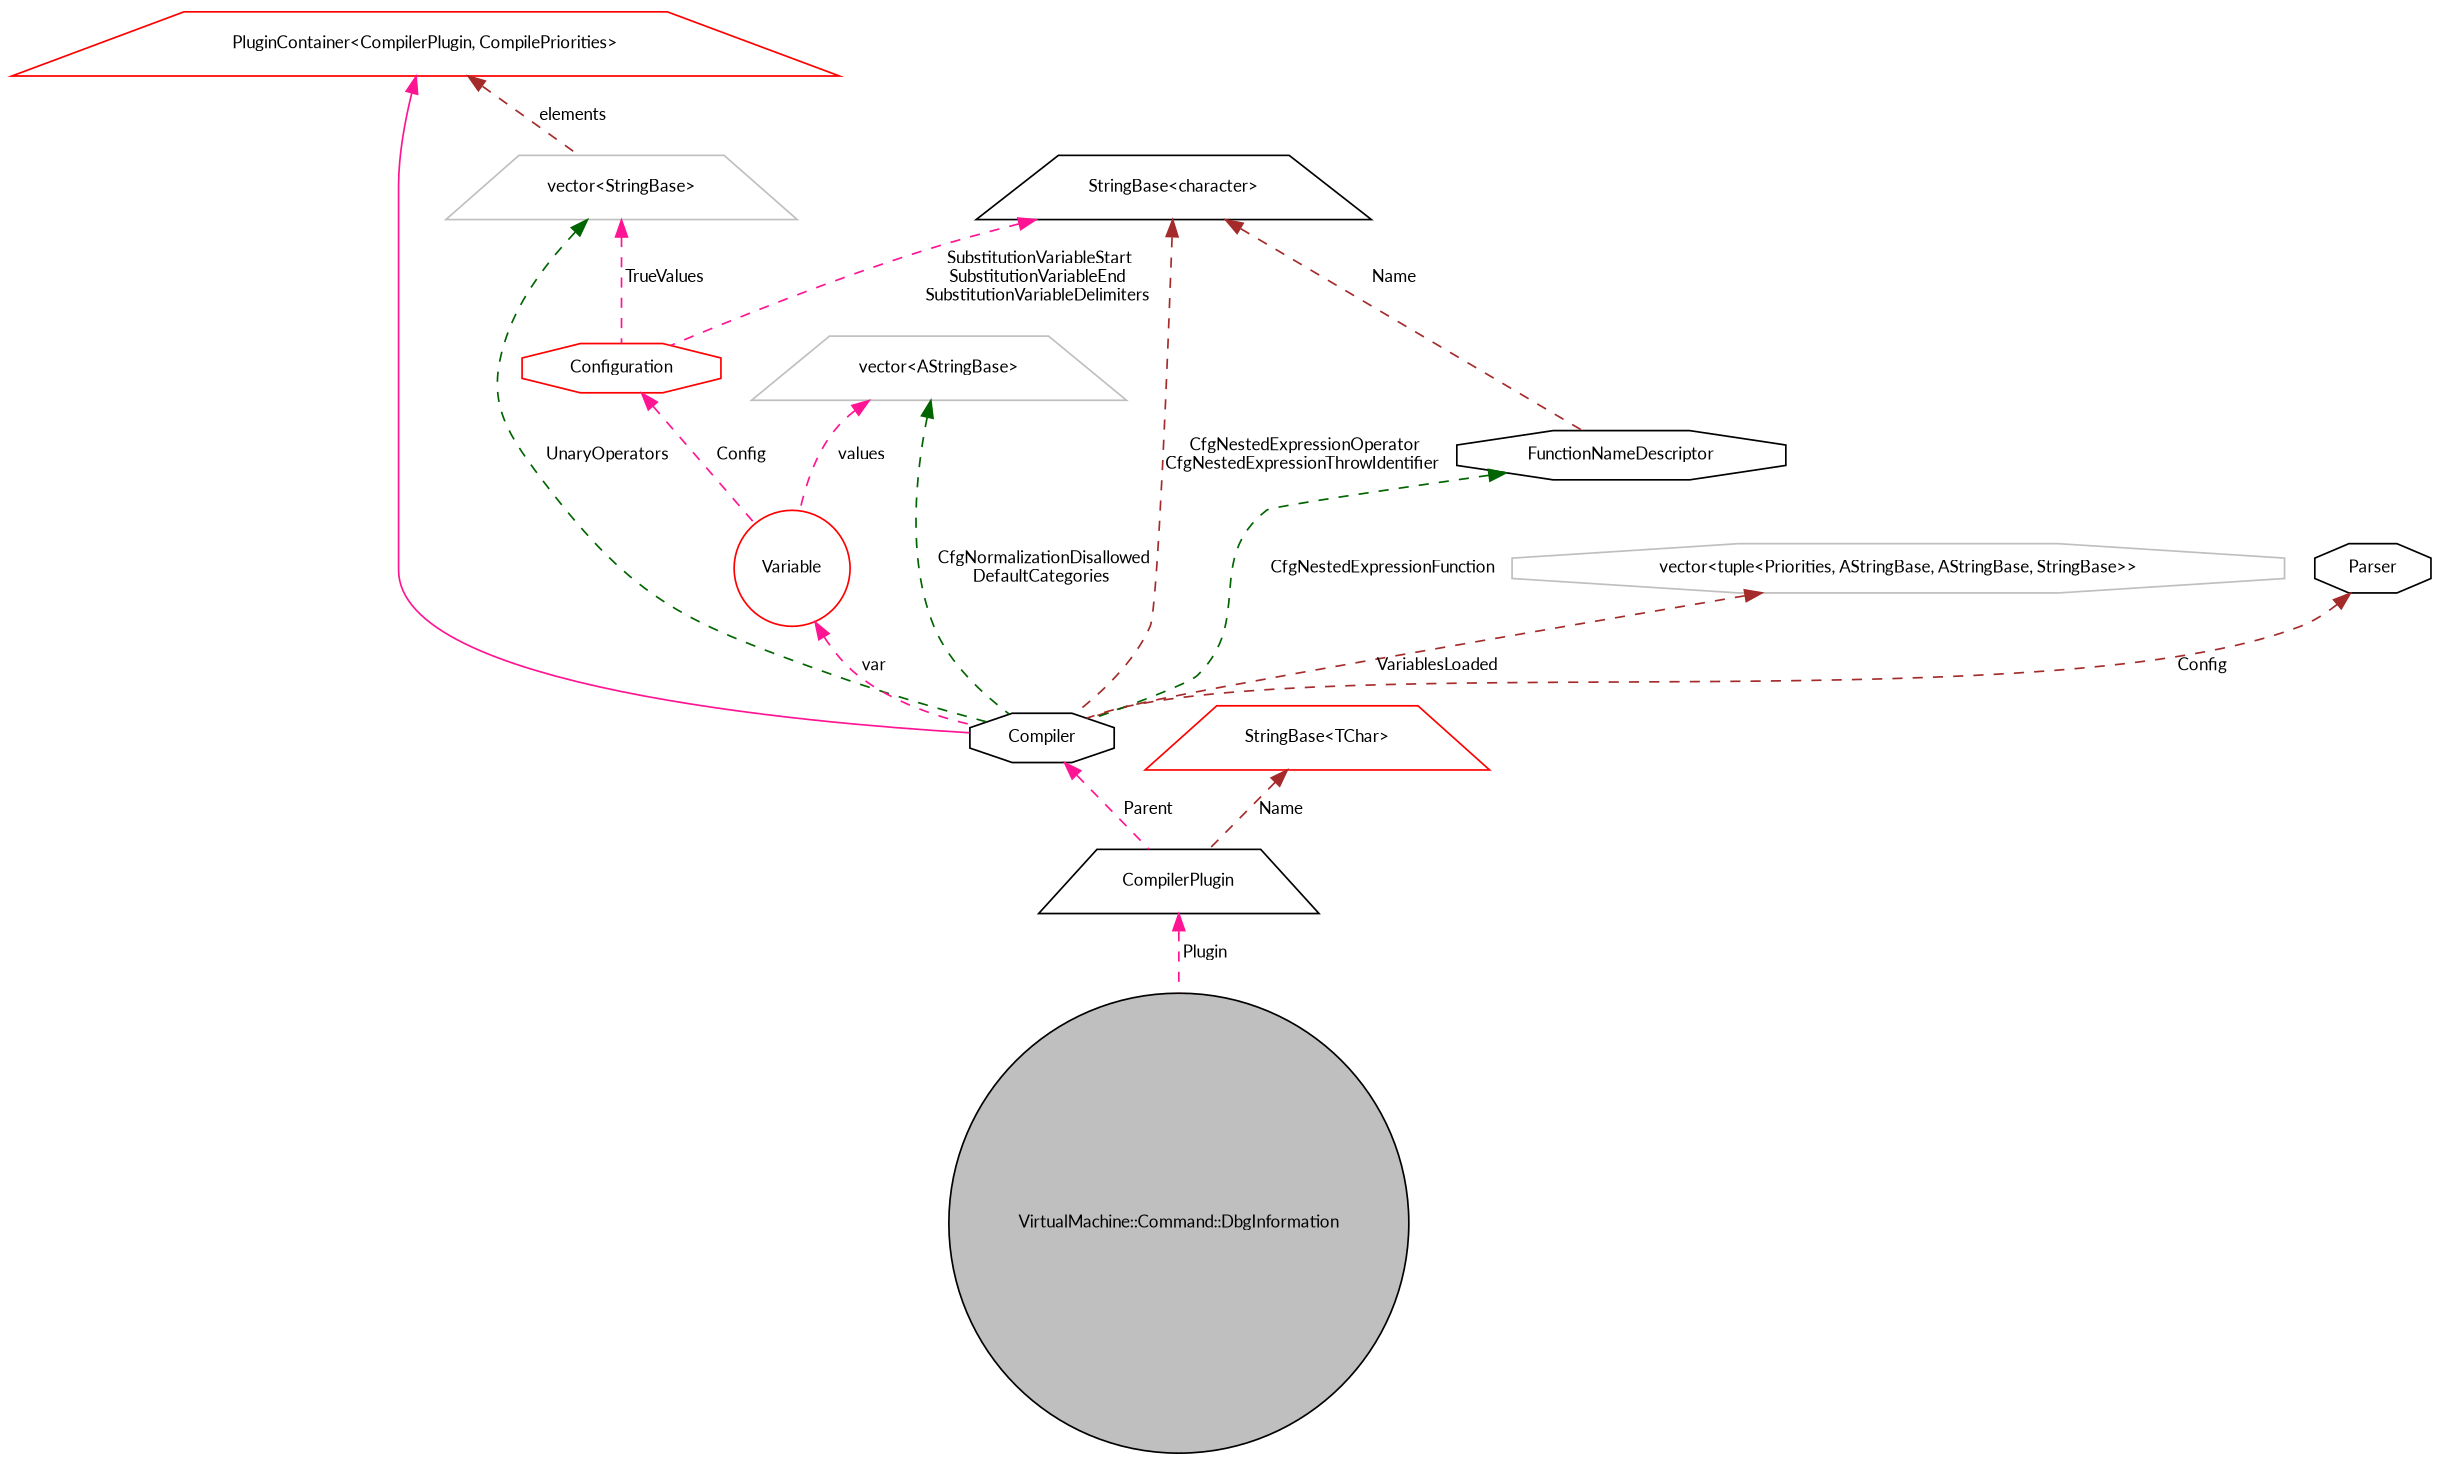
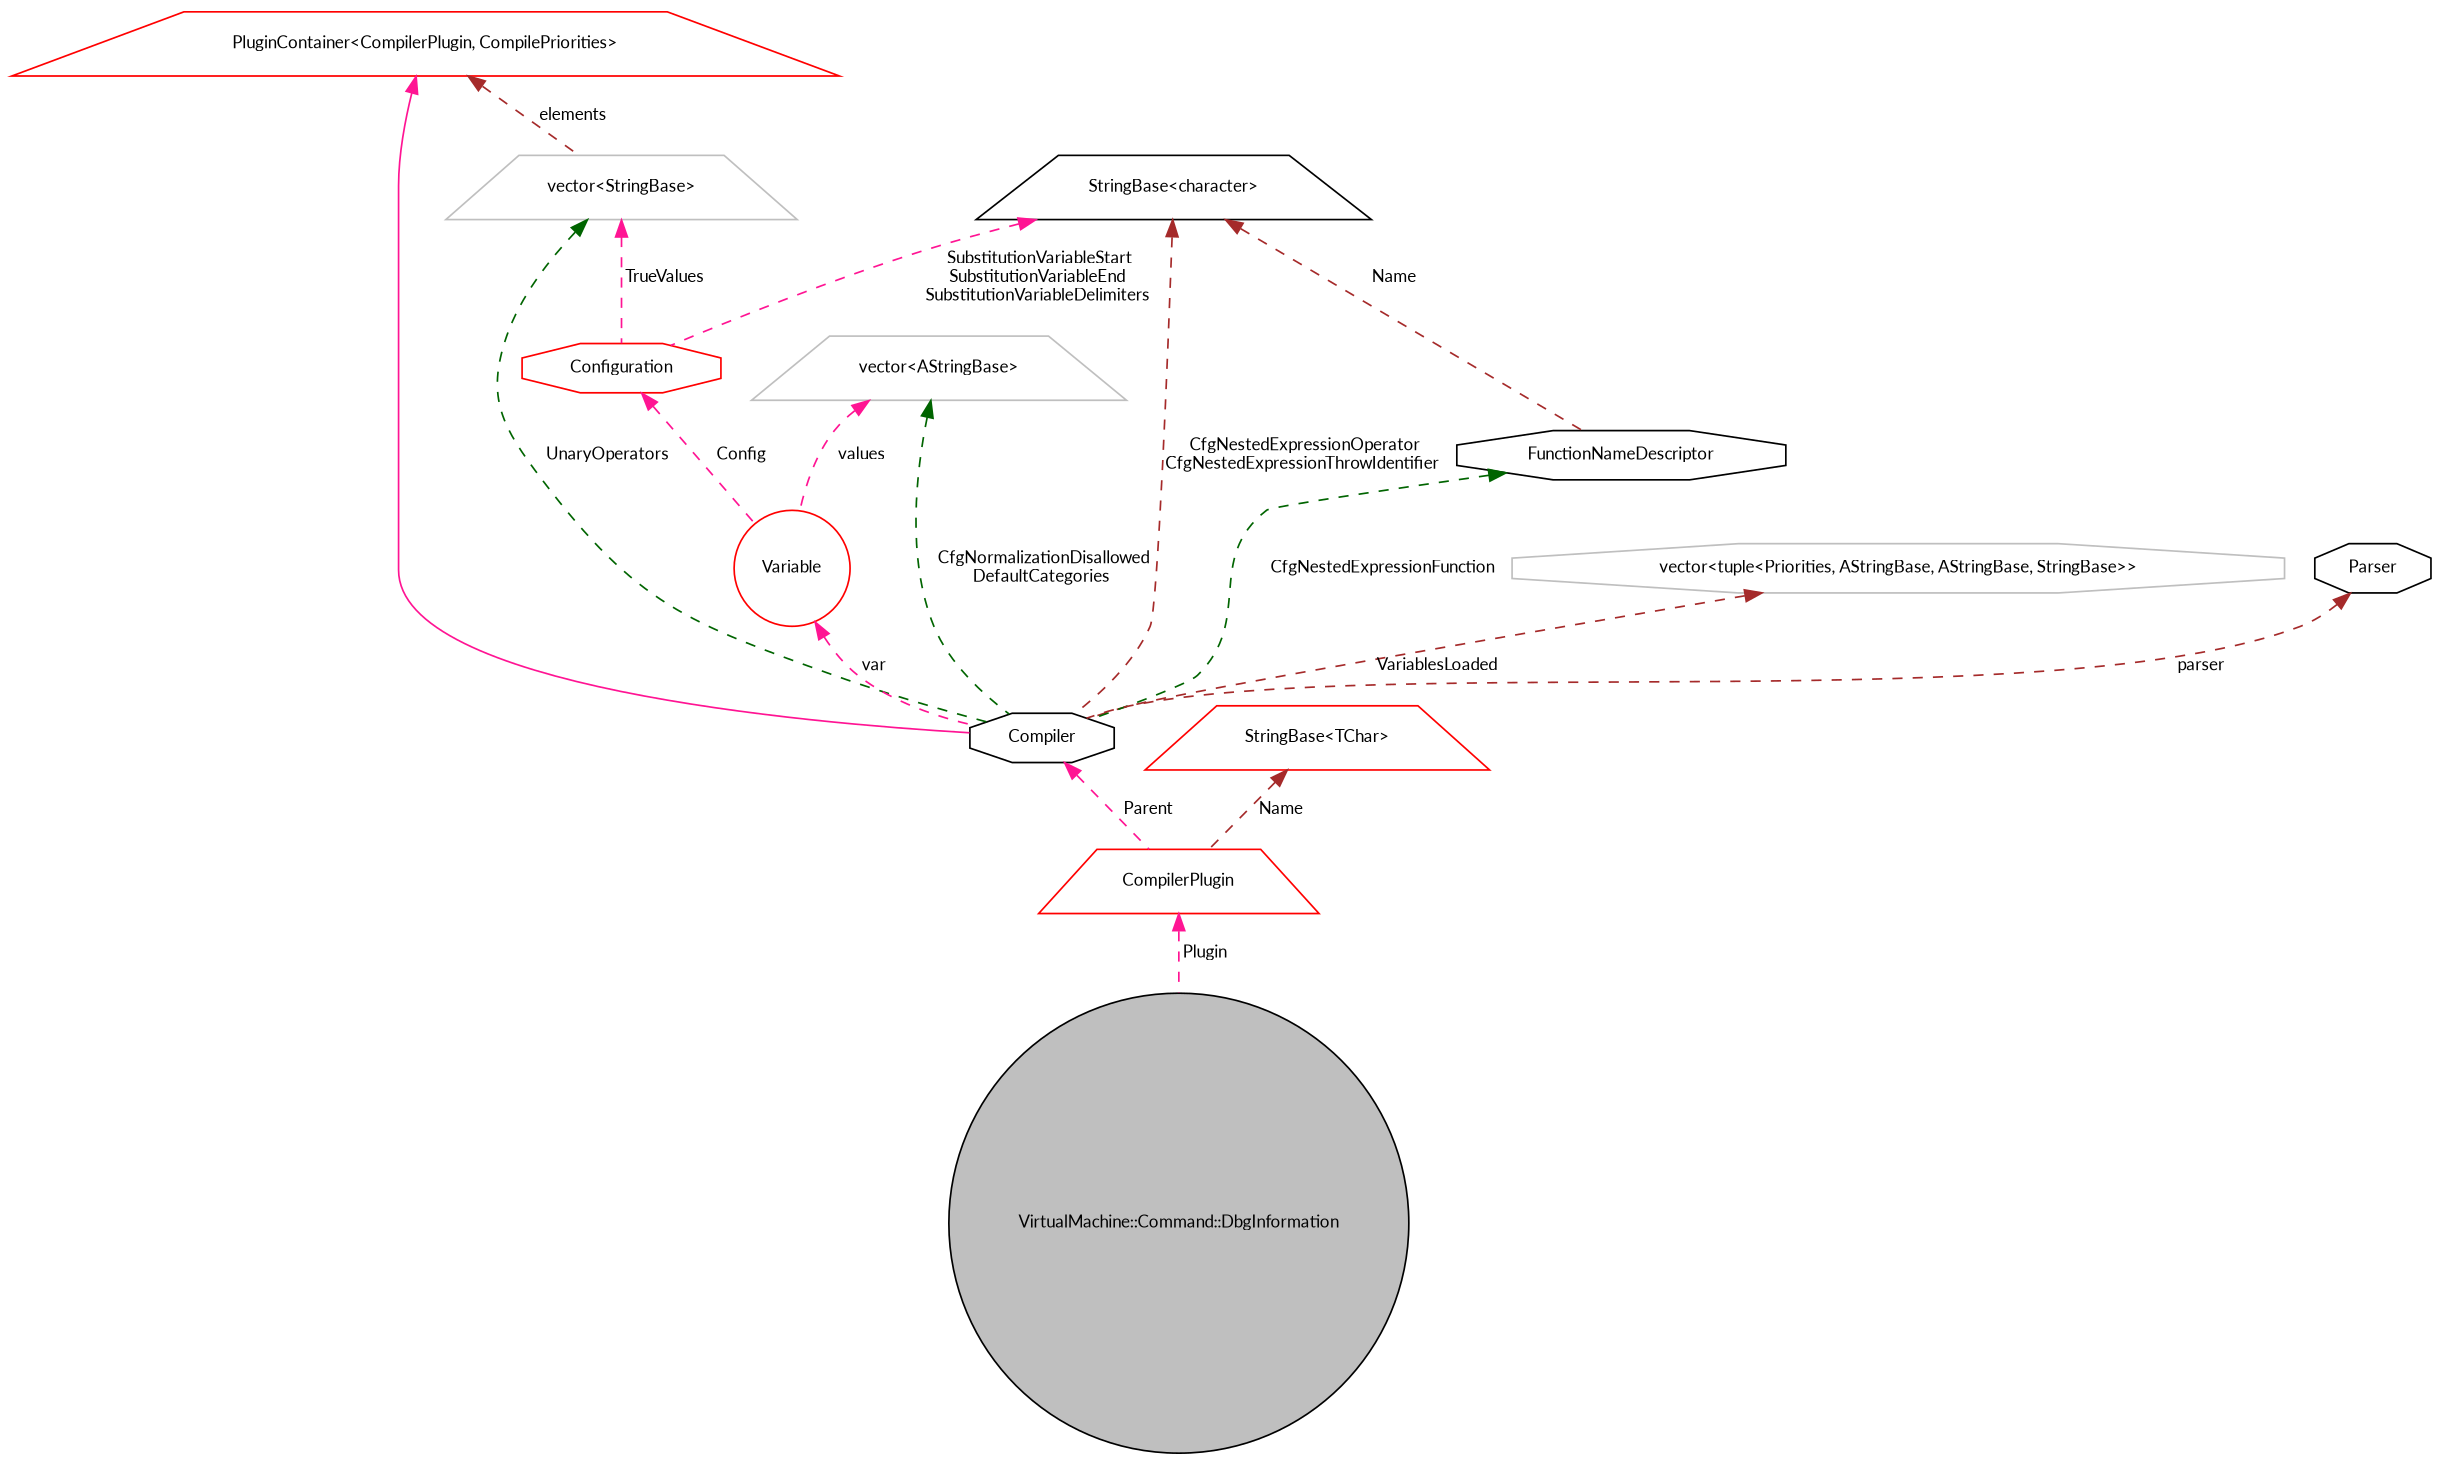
edge "Compiler" -> "Parser": label " Config" -> " parser"
node "CompilerPlugin": color black -> red
